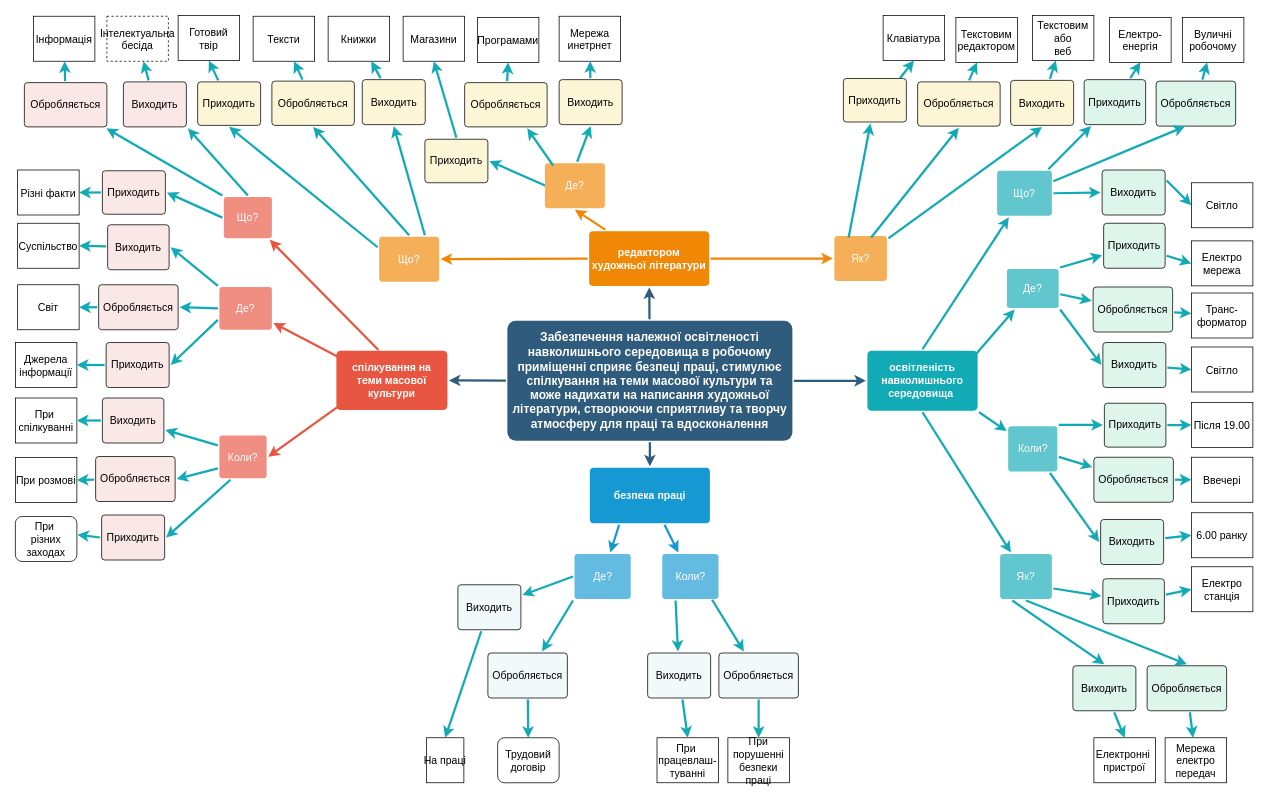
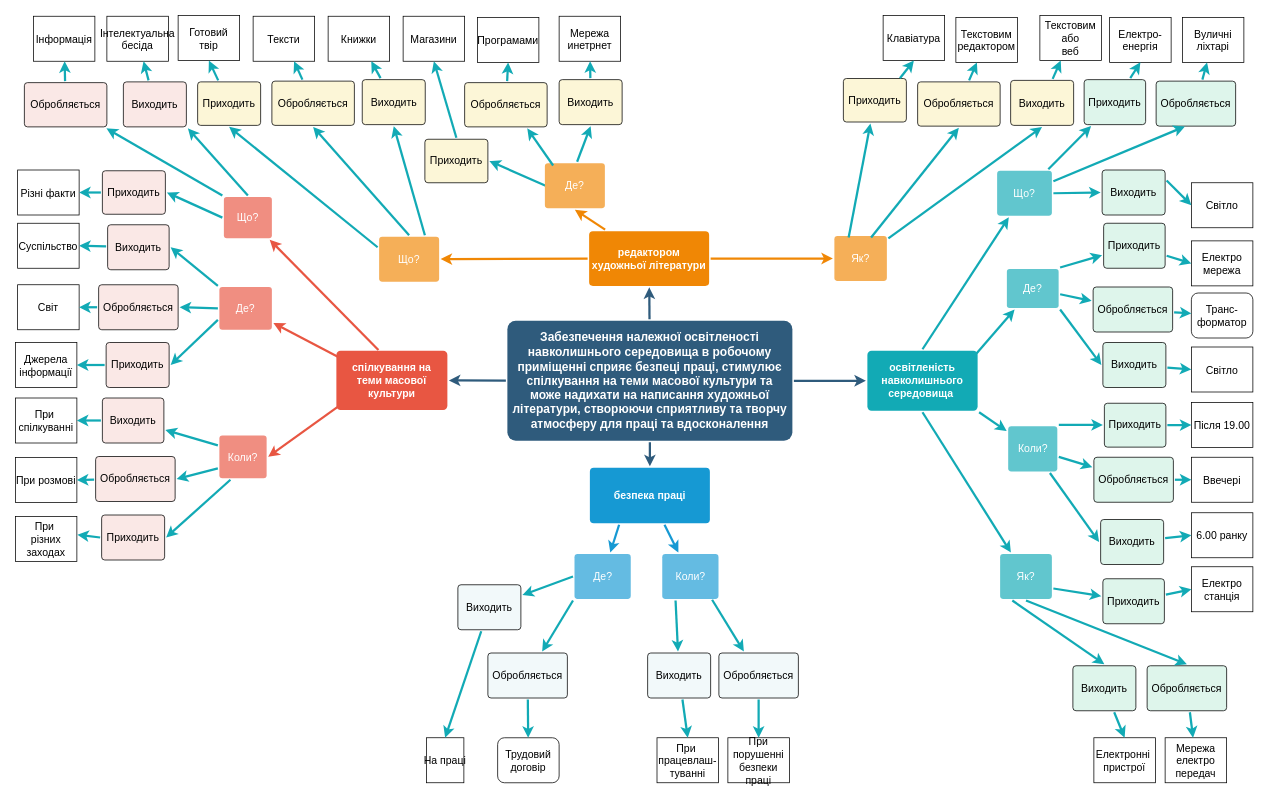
node "Вуличні робочому": label "Вуличні робочому" -> "Вуличні ліхтарі"
node "Текстовим або веб": moved (1063, 38) -> (1071, 38)
node "Інтелектуальна бесіда": style dashed -> solid
node "Транс- форматор": shape rectangle -> rounded rectangle
node "При різних заходах": shape rounded rectangle -> rectangle
